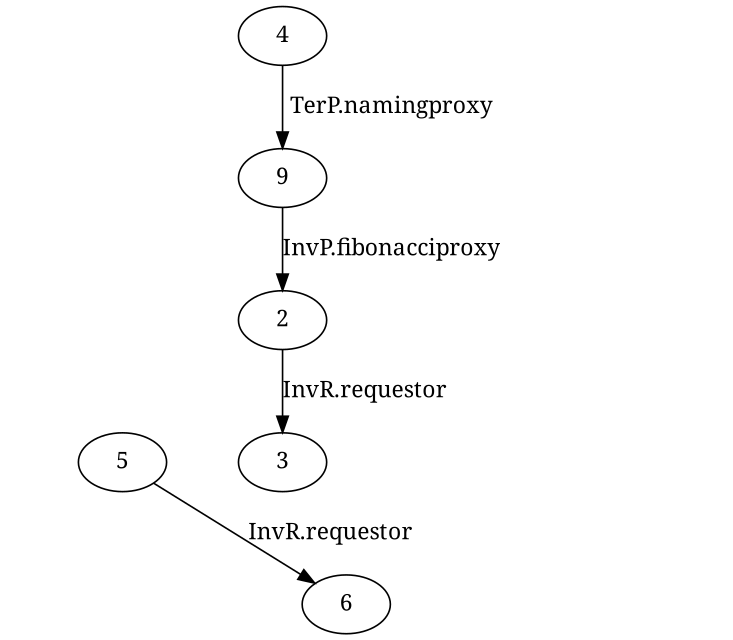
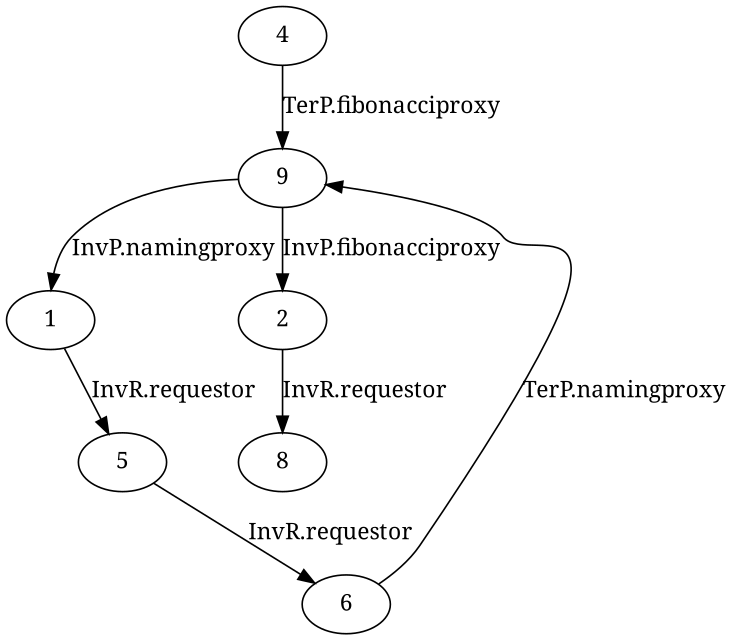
edge "4" -> "9": label "TerP.namingproxy" -> "TerP.fibonacciproxy"
node "1": added
edge "6" -> "9": added, label "TerP.namingproxy"
node "3": label "3" -> "8"
